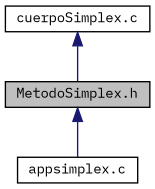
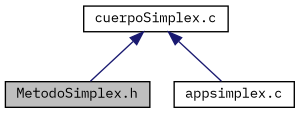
edge "appsimplex.c" -> "MetodoSimplex.h": now "appsimplex.c" -> "cuerpoSimplex.c"
